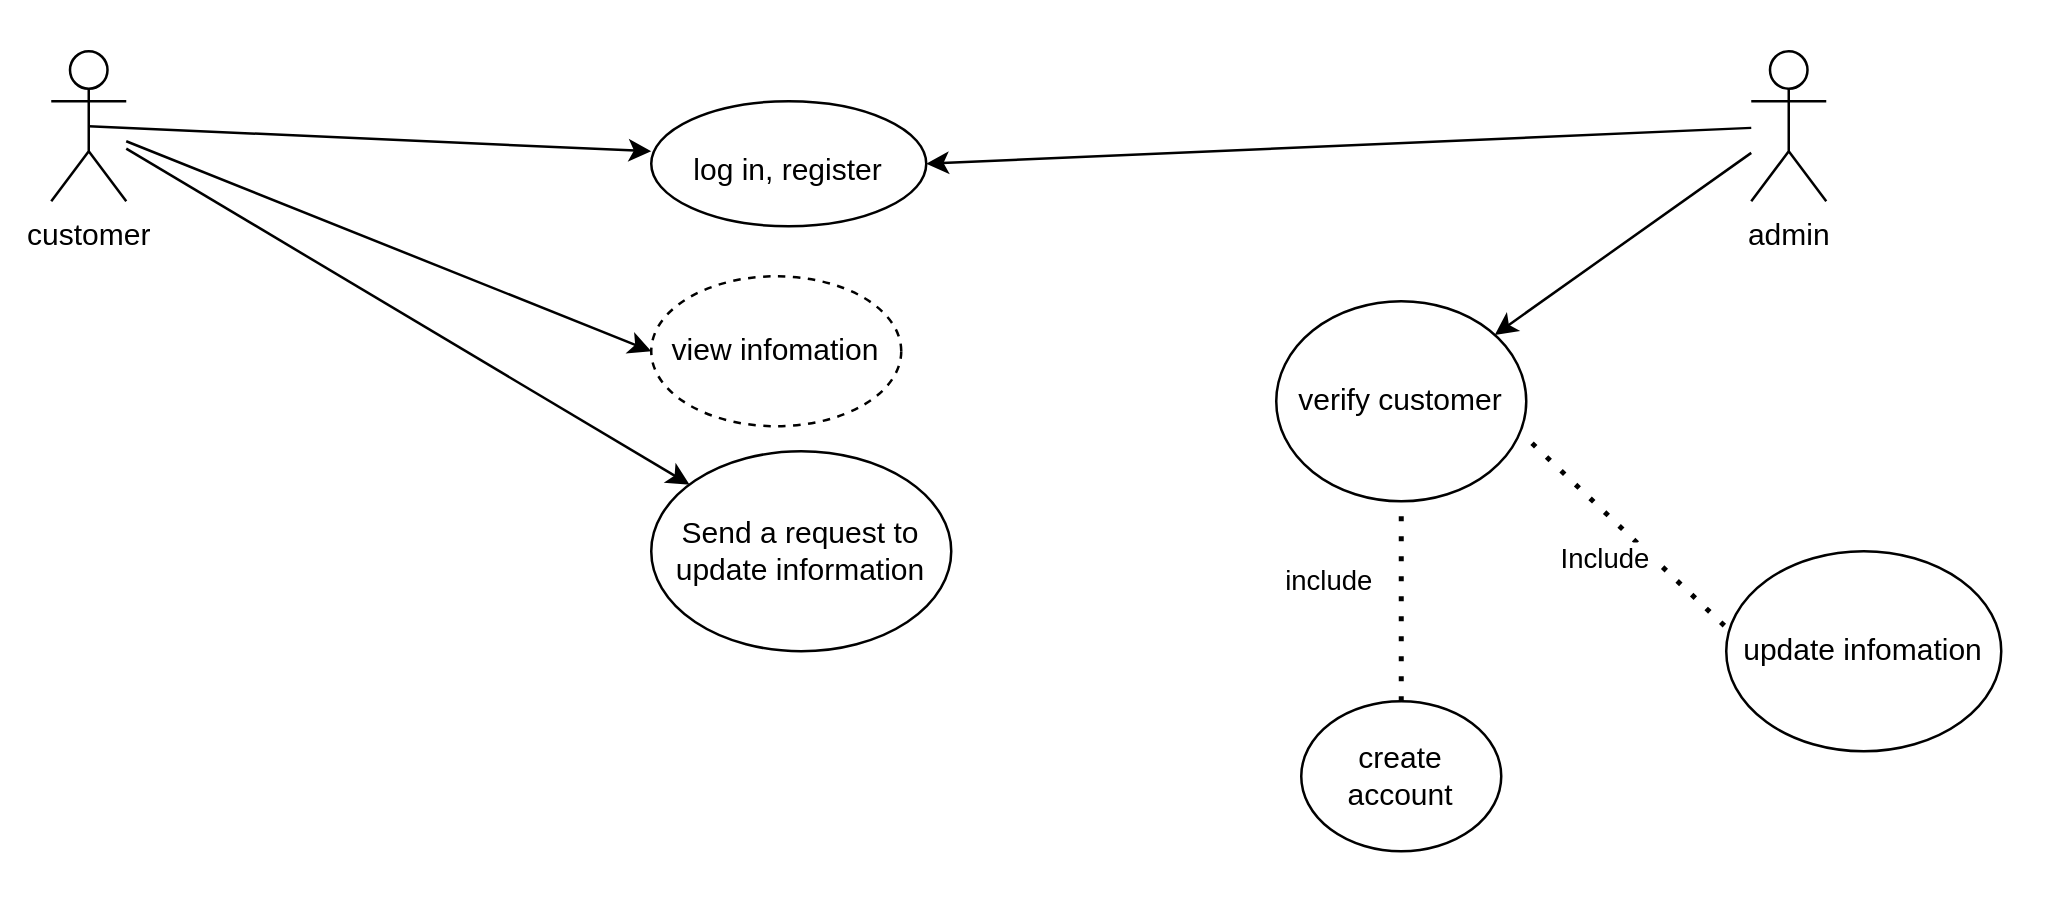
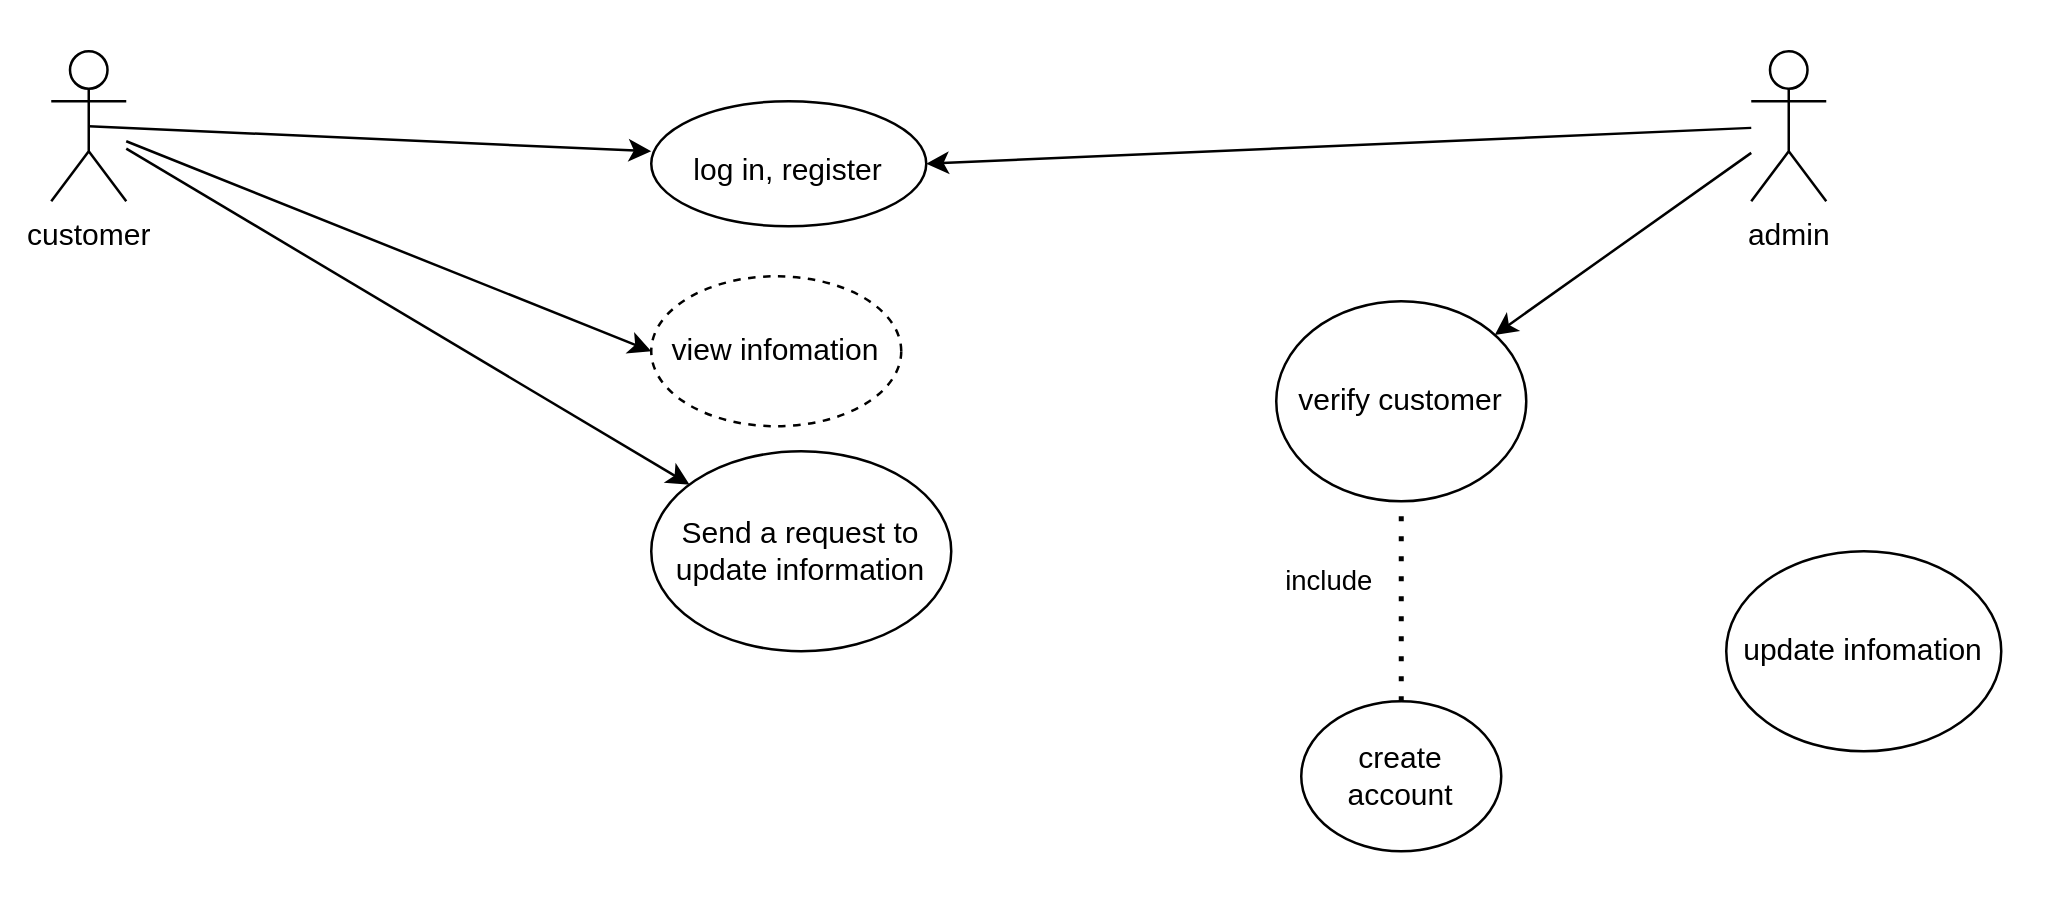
edge "verify customer" -- "update infomation": removed, label "Include"
